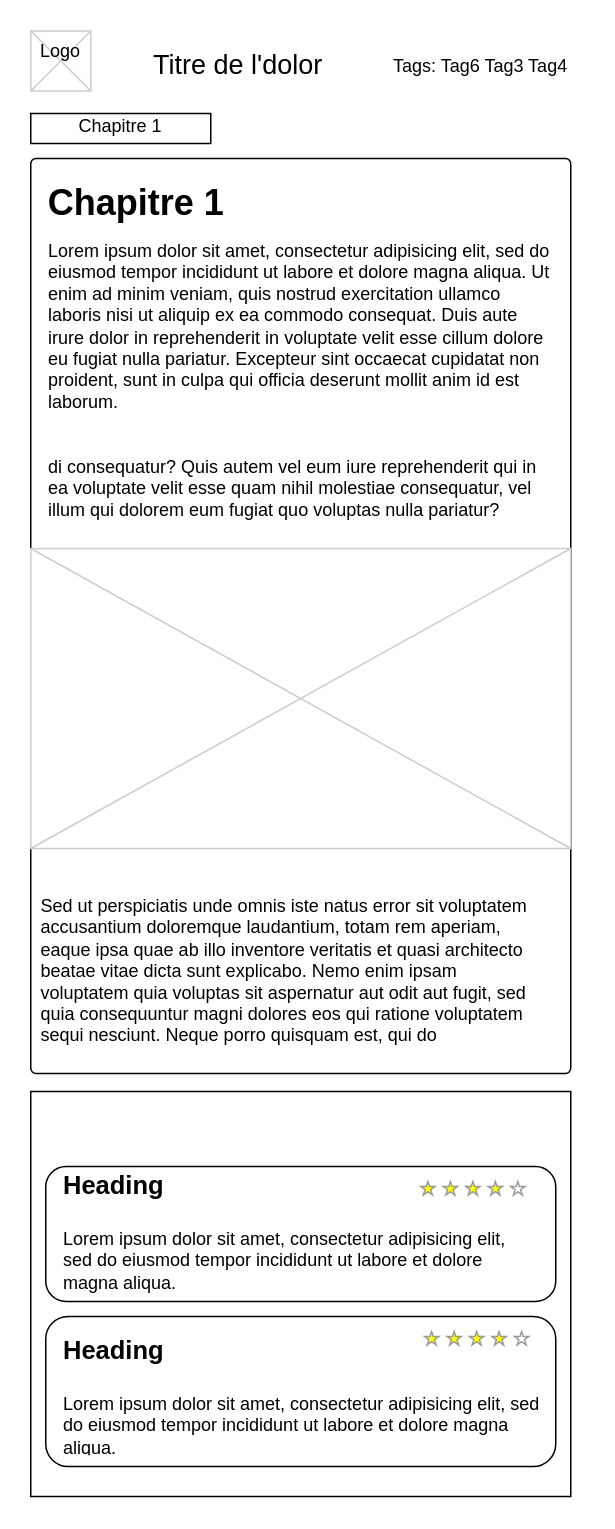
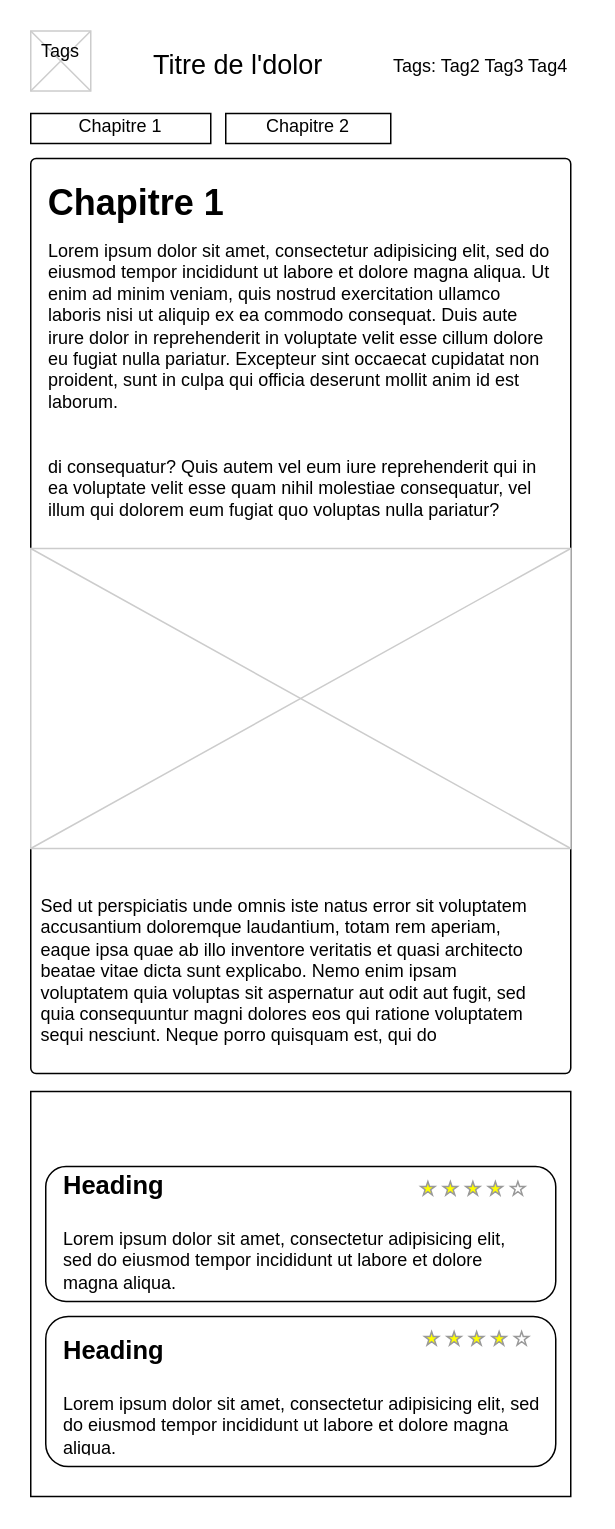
node "Logo": label "Logo" -> "Tags"
node "Tags: Tag6 Tag3 Tag4": label "Tags: Tag6 Tag3 Tag4" -> "Tags: Tag2 Tag3 Tag4"
node "Chapitre 2": added
